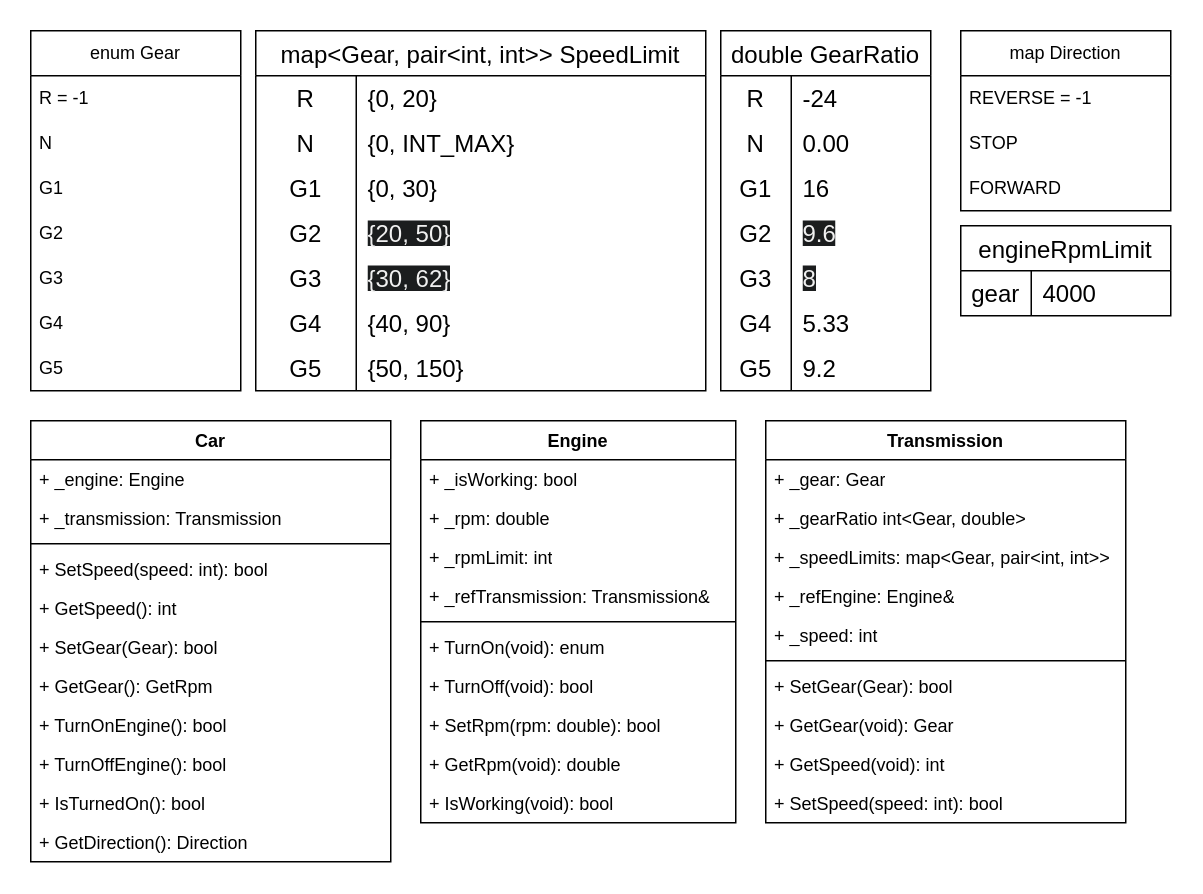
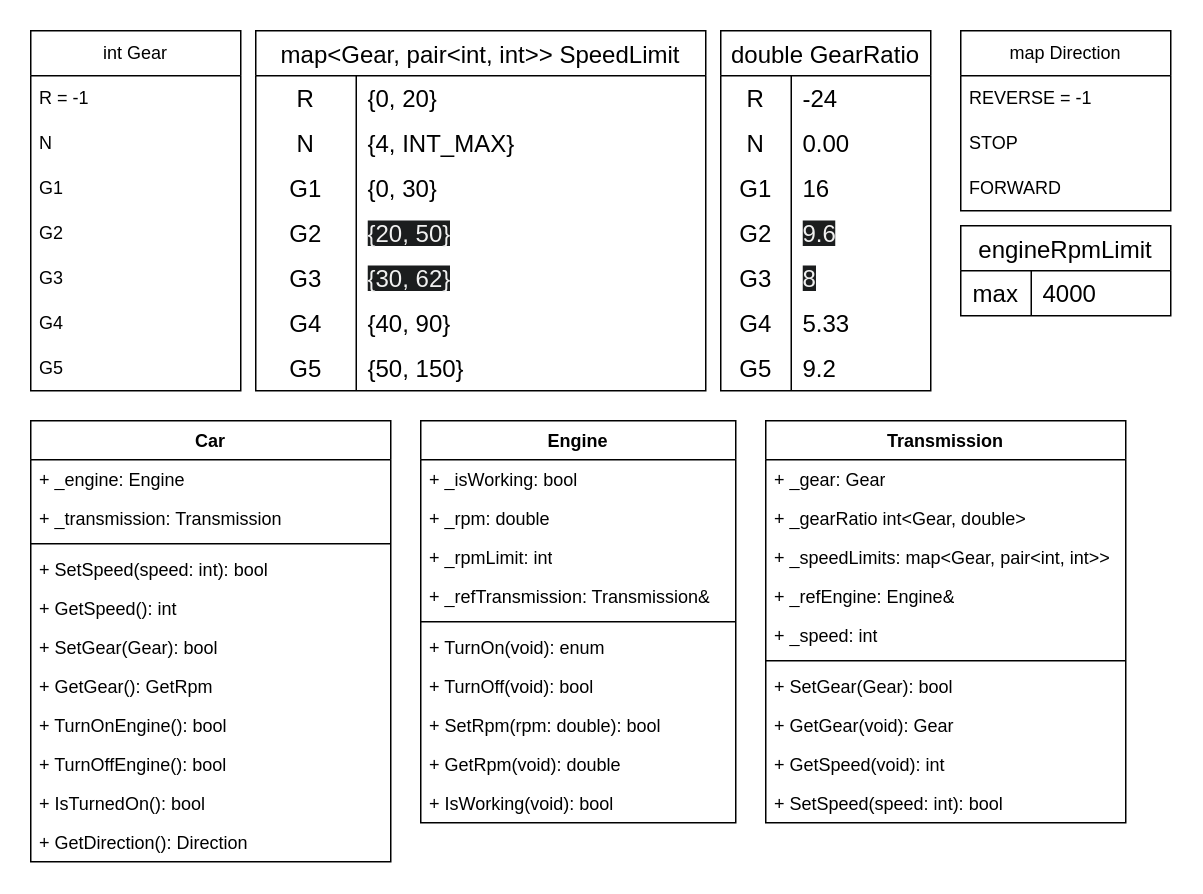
node "enum Gear": label "enum Gear" -> "int Gear"
node "{0, INT_MAX}": label "{0, INT_MAX}" -> "{4, INT_MAX}"
node "gear": label "gear" -> "max"
